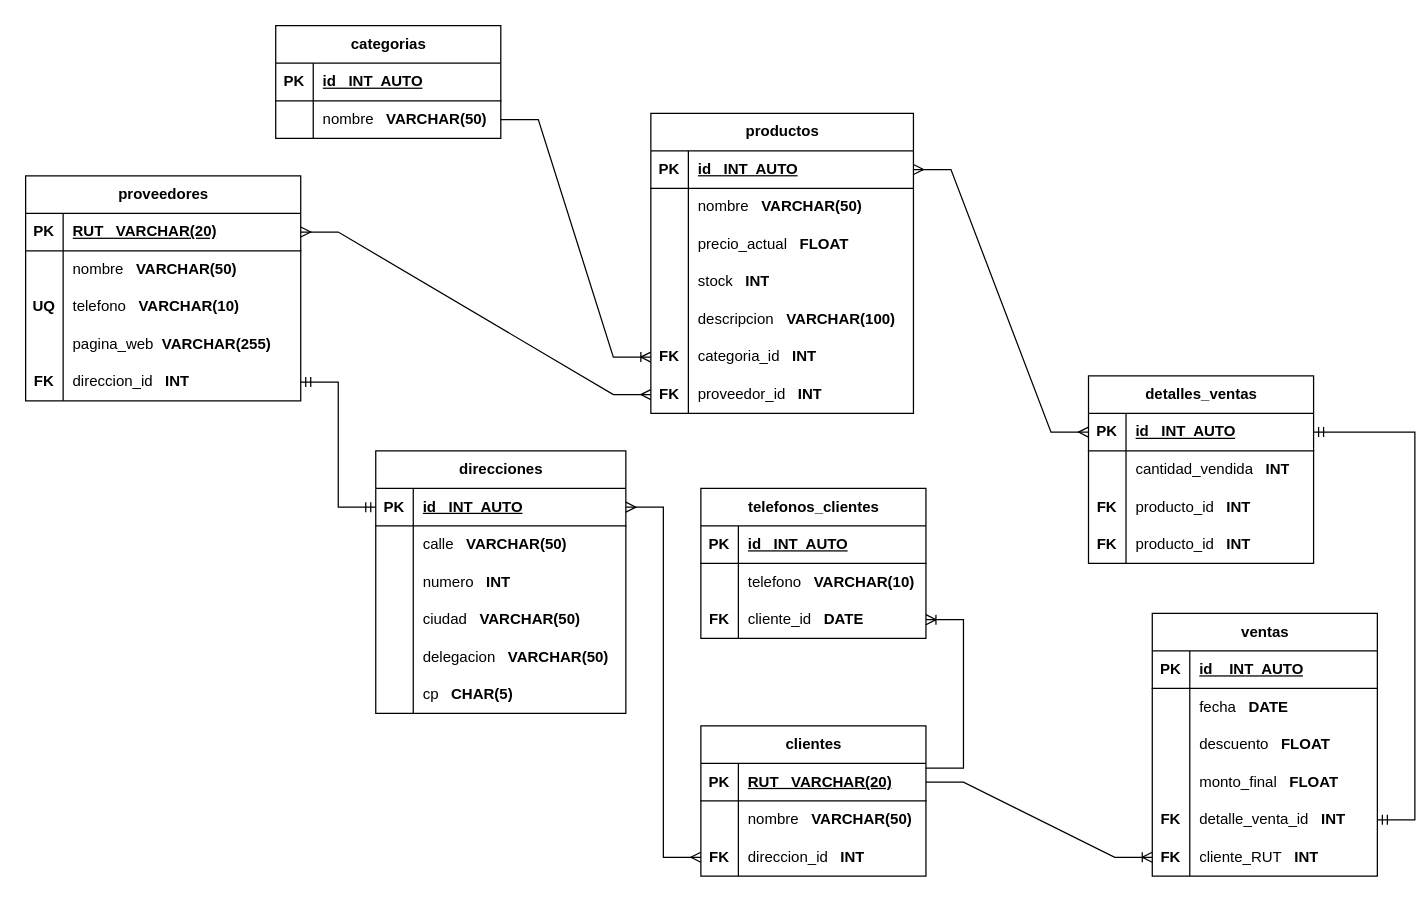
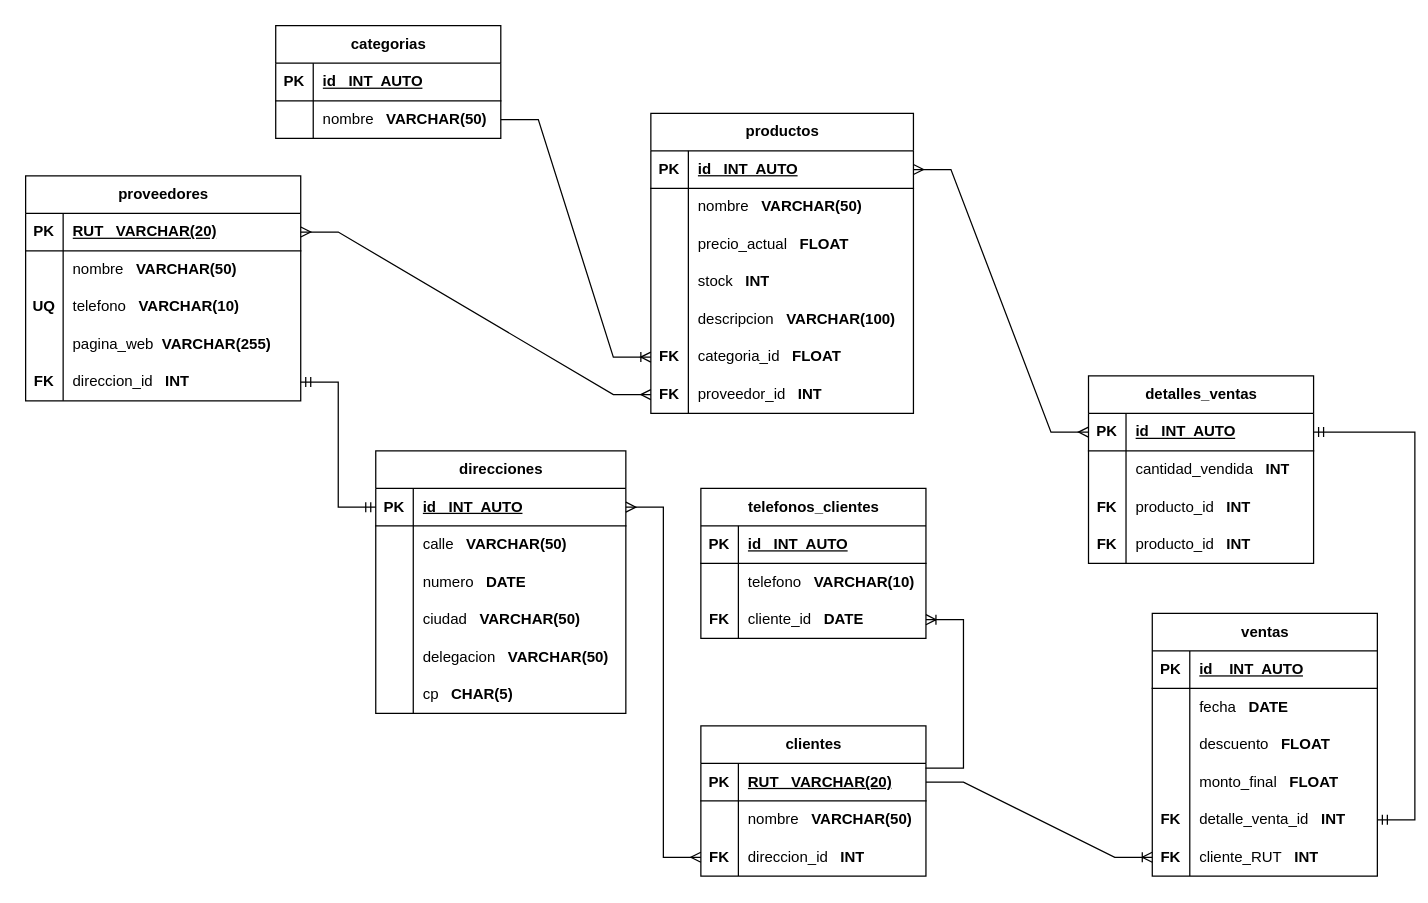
node "categoria_id INT": label "categoria_id INT" -> "categoria_id FLOAT"
node "numero INT": label "numero INT" -> "numero DATE"
